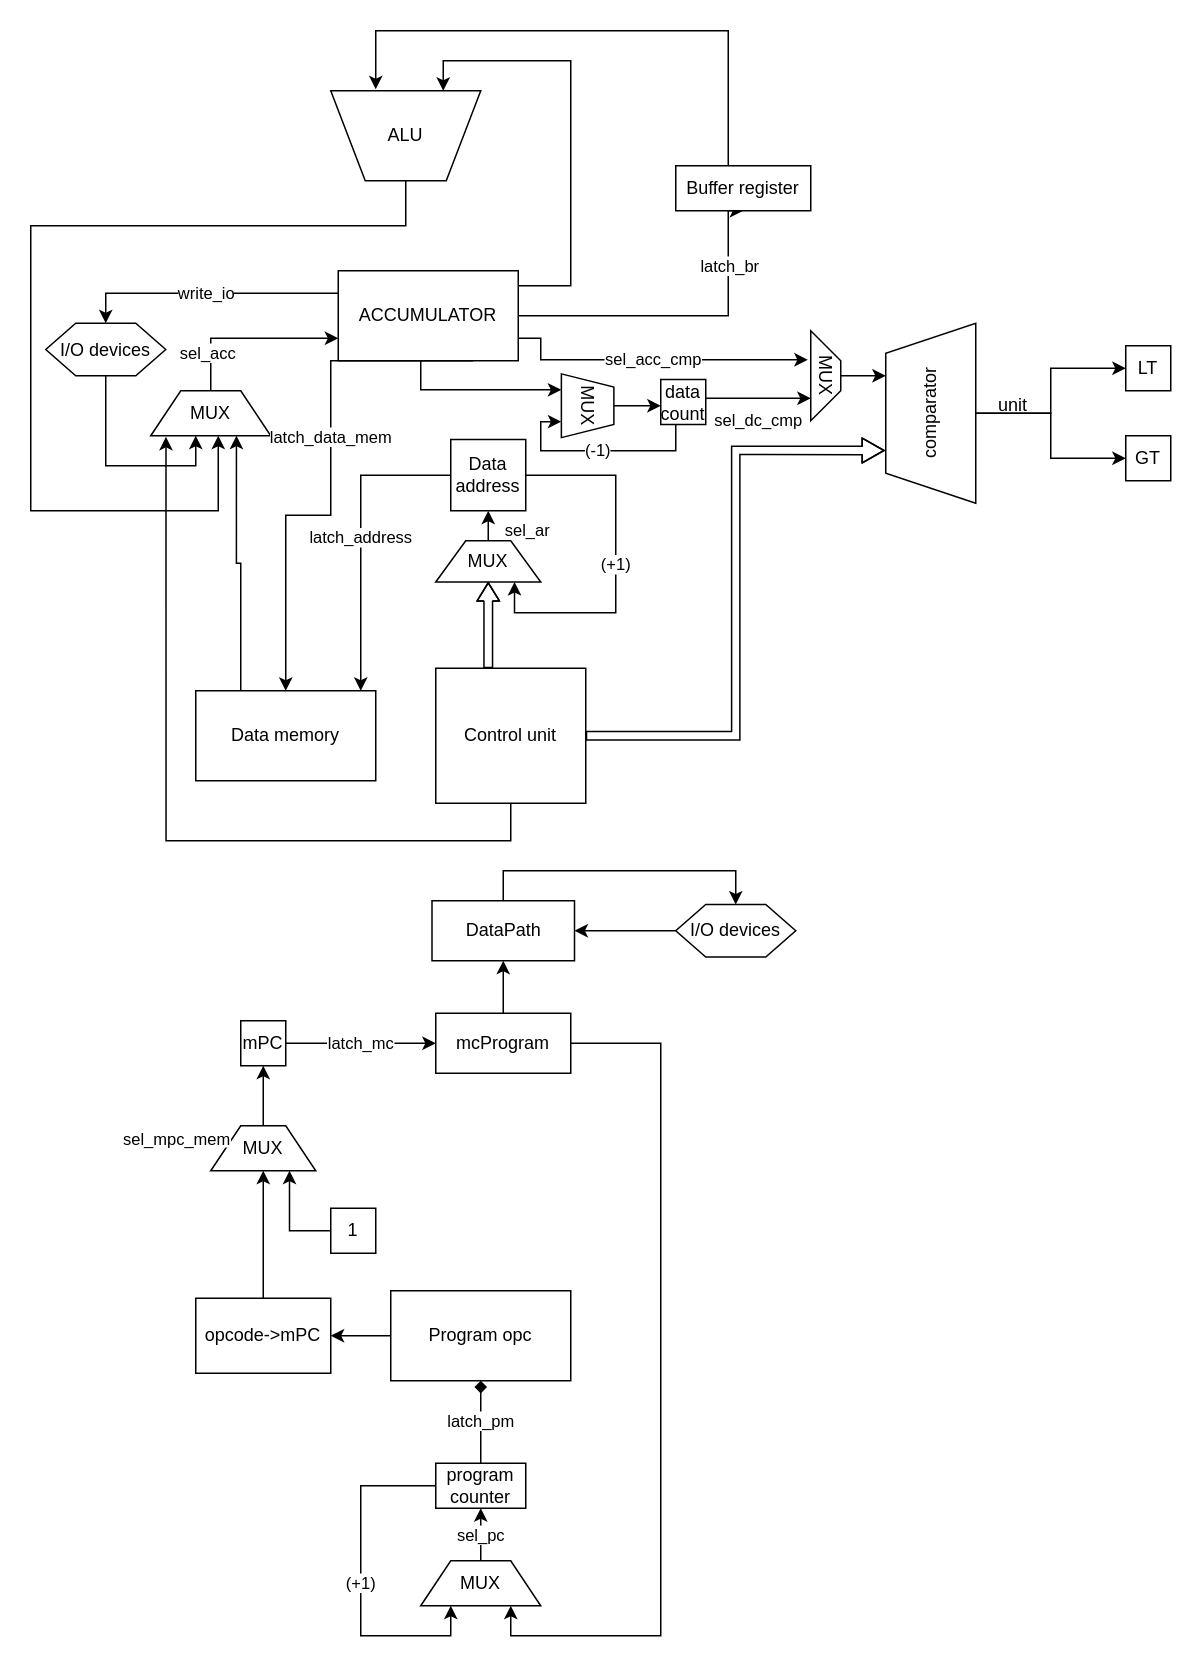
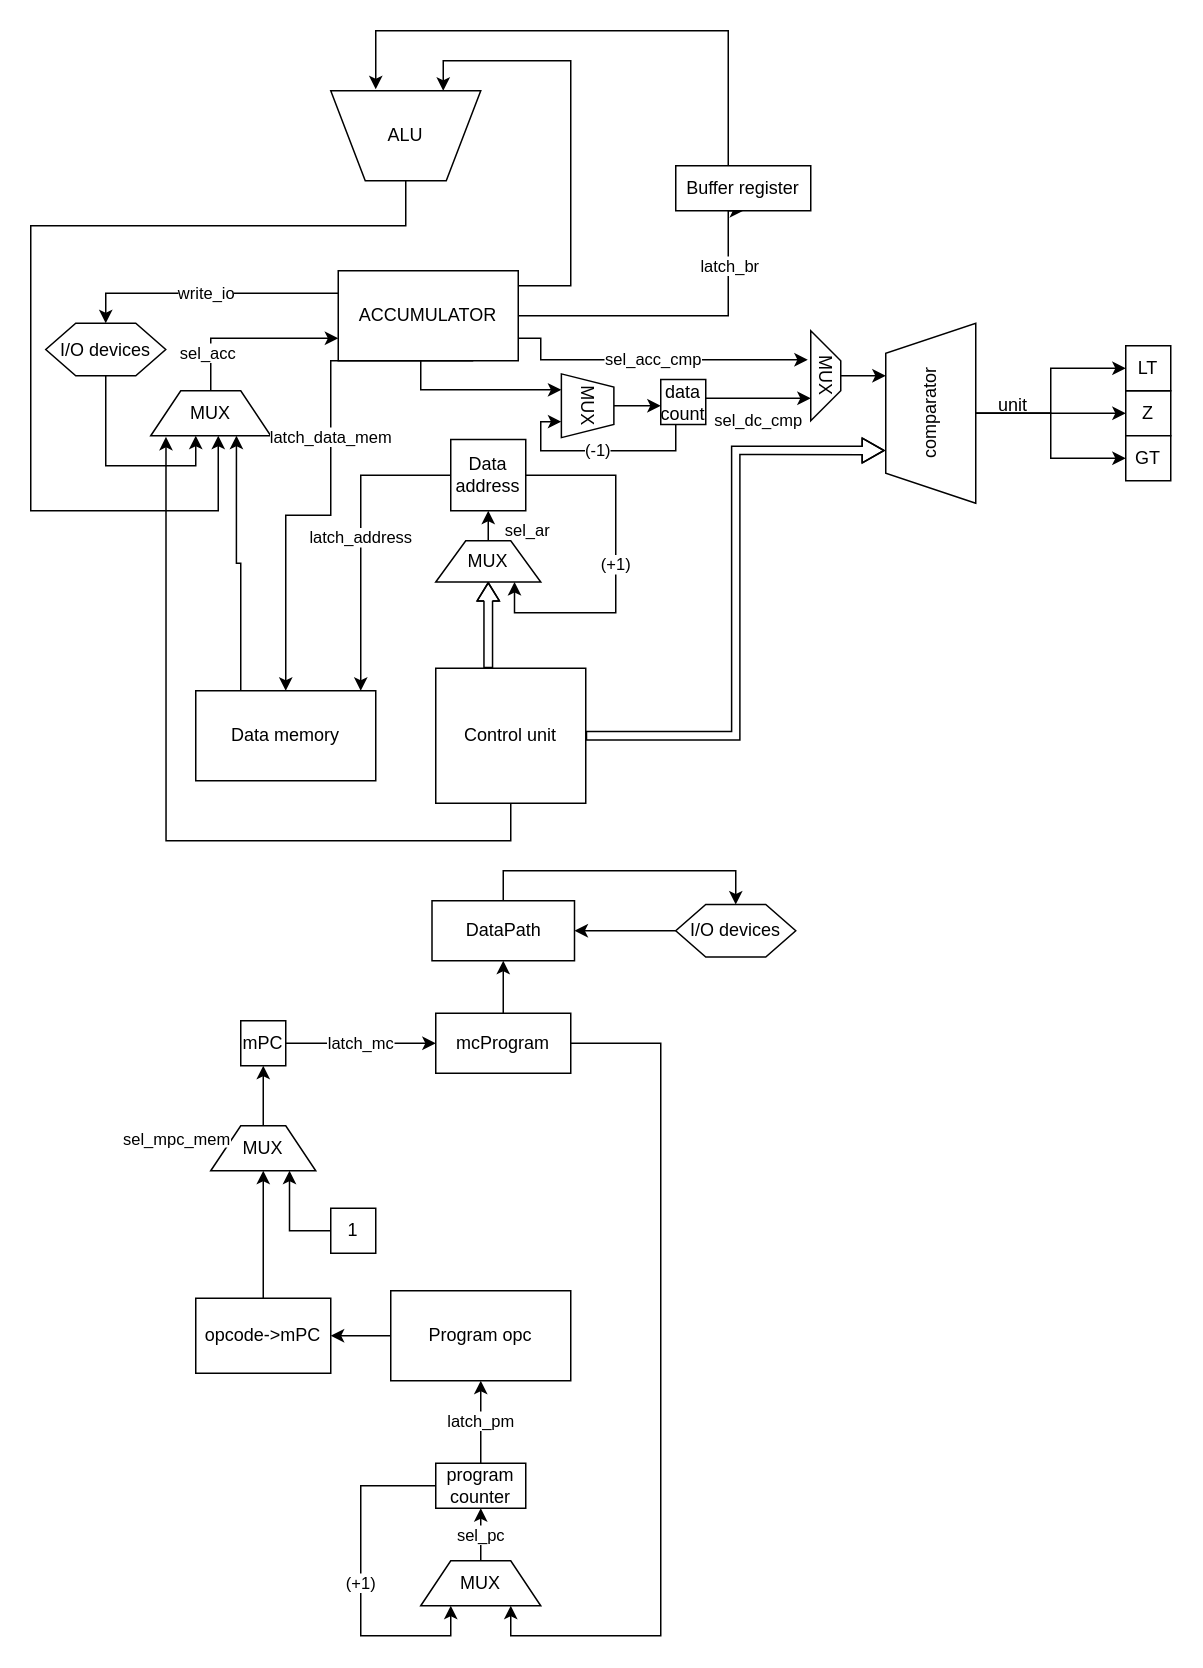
edge "comparator" -> "Z": added
node "Z": added
edge "program counter" -> "Program opc": arrowhead diamond -> classic
